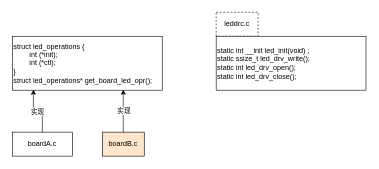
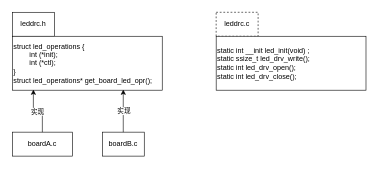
node "leddrc.h": added
node "boardB.c": fillcolor #ffe6cc -> #ffffff
